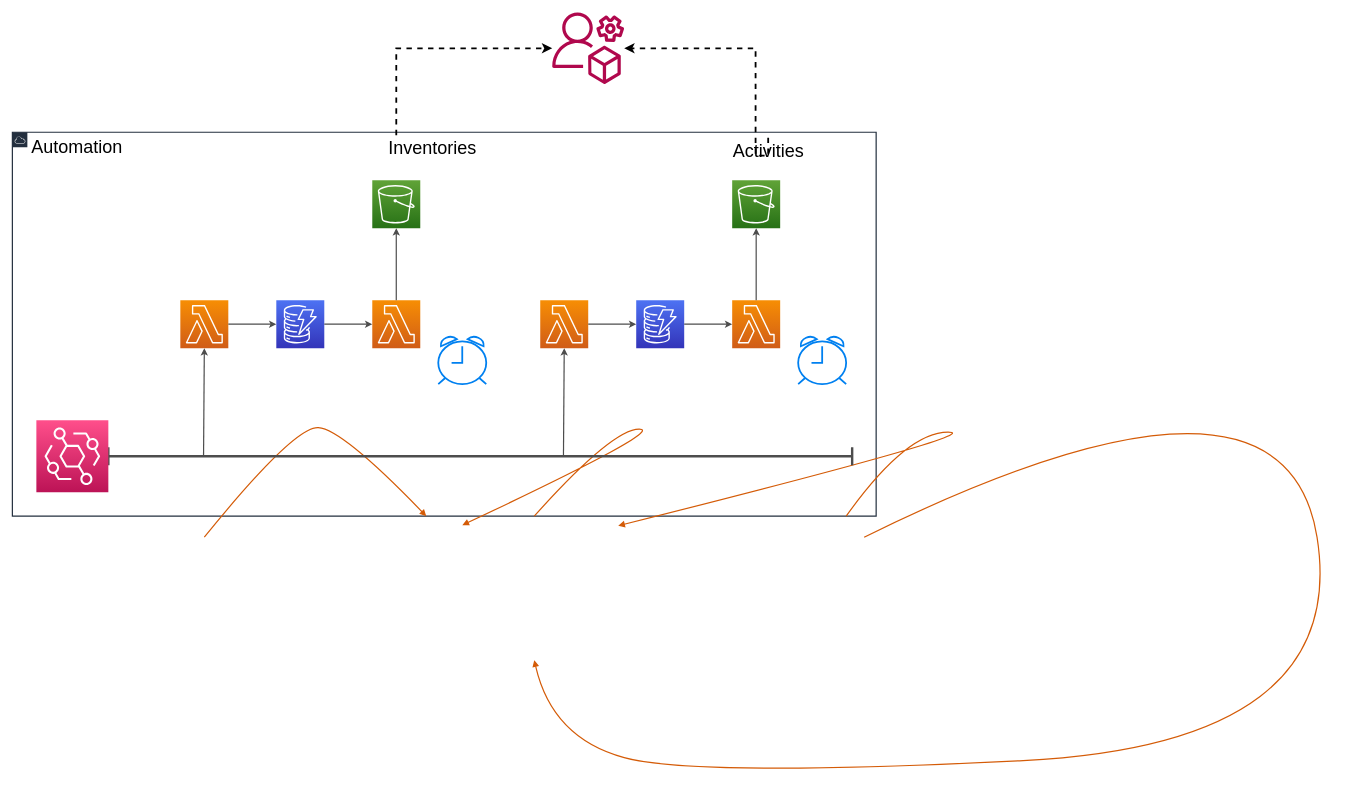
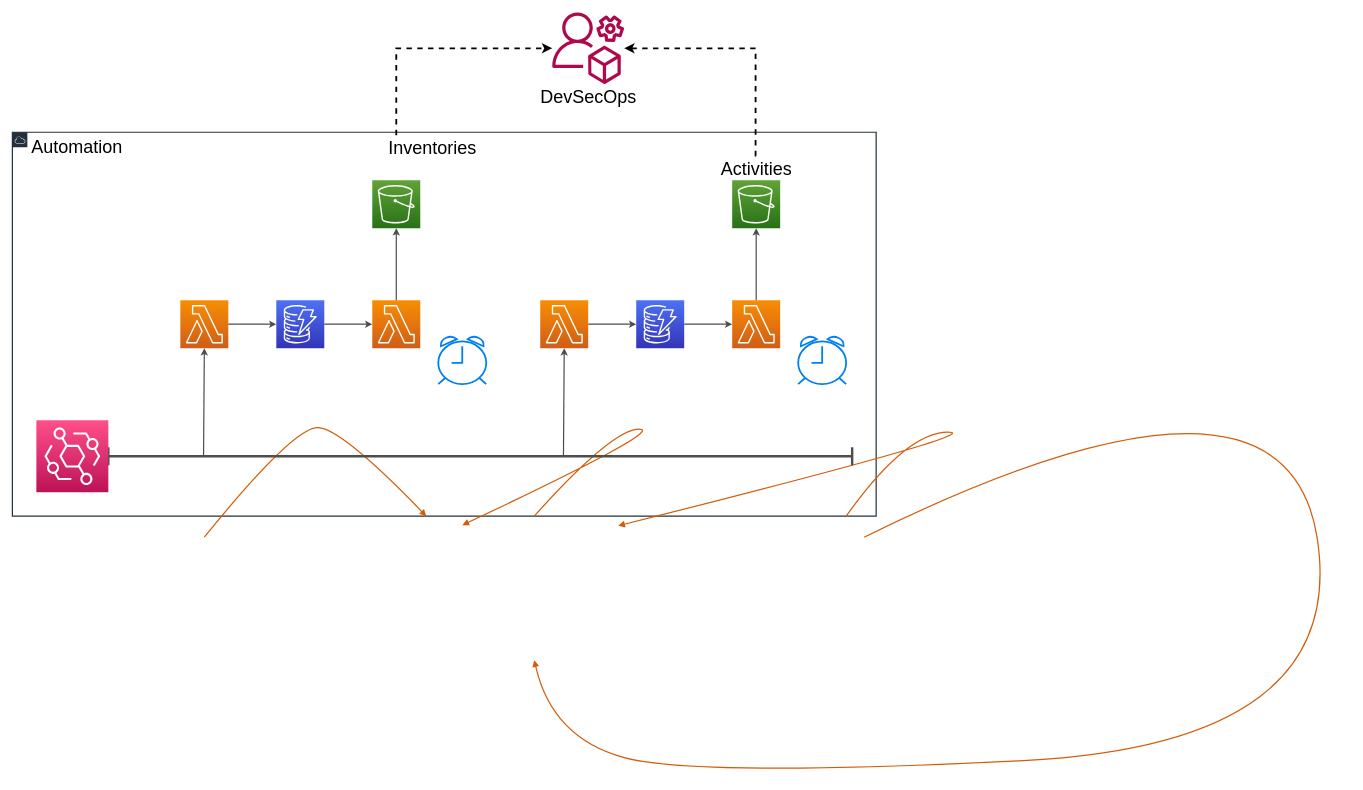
node "DevSecOps": added
node "Activities": moved (768, 150) -> (756, 168)
